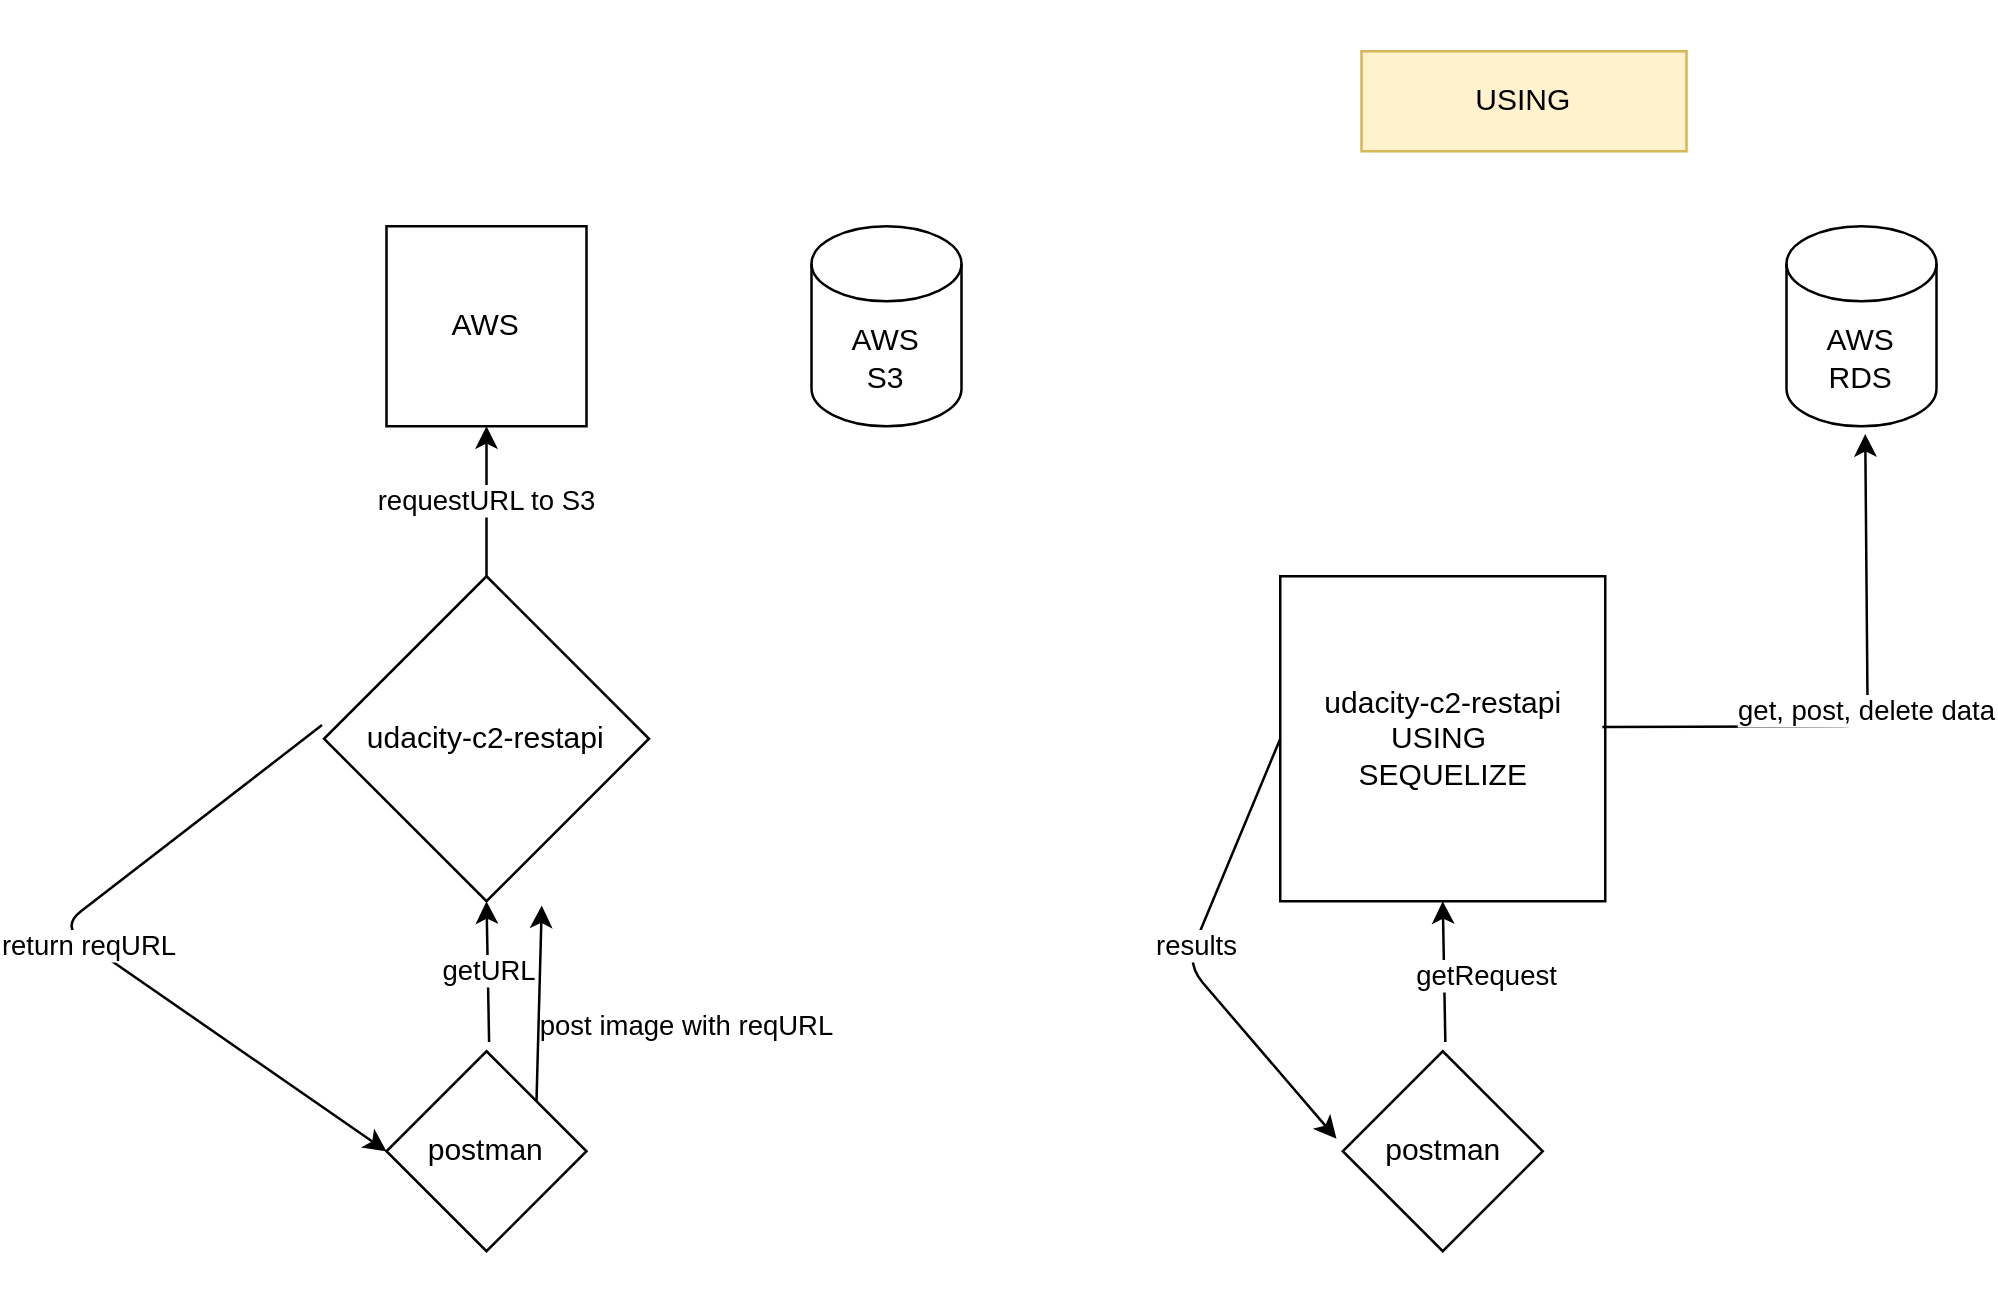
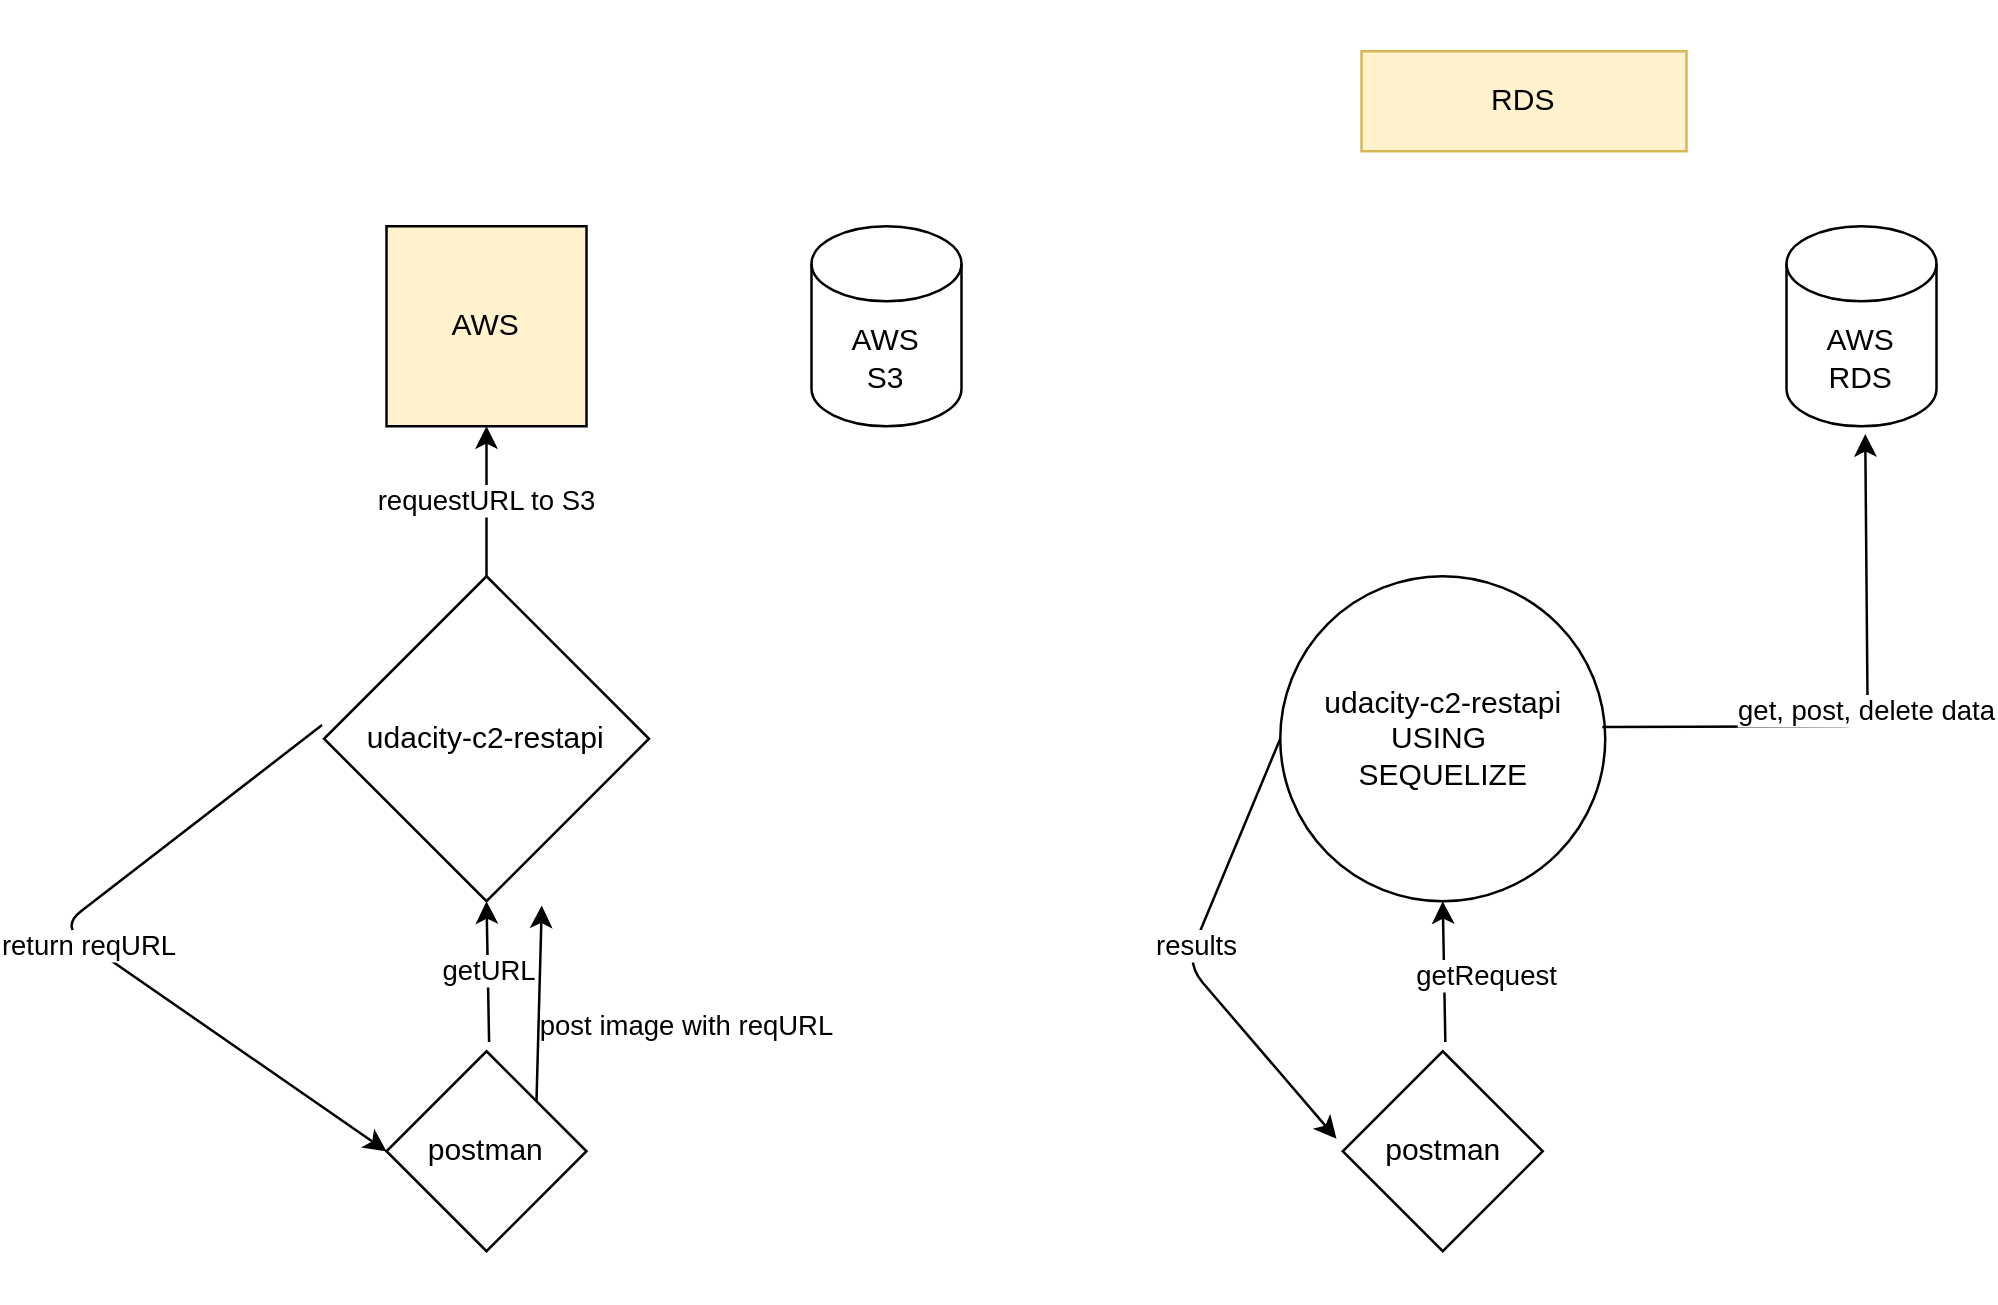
node "USING": label "USING" -> "RDS"
node "AWS": fillcolor #ffffff -> #fff2cc
node "udacity-c2-restapi USING SEQUELIZE": shape rectangle -> ellipse
